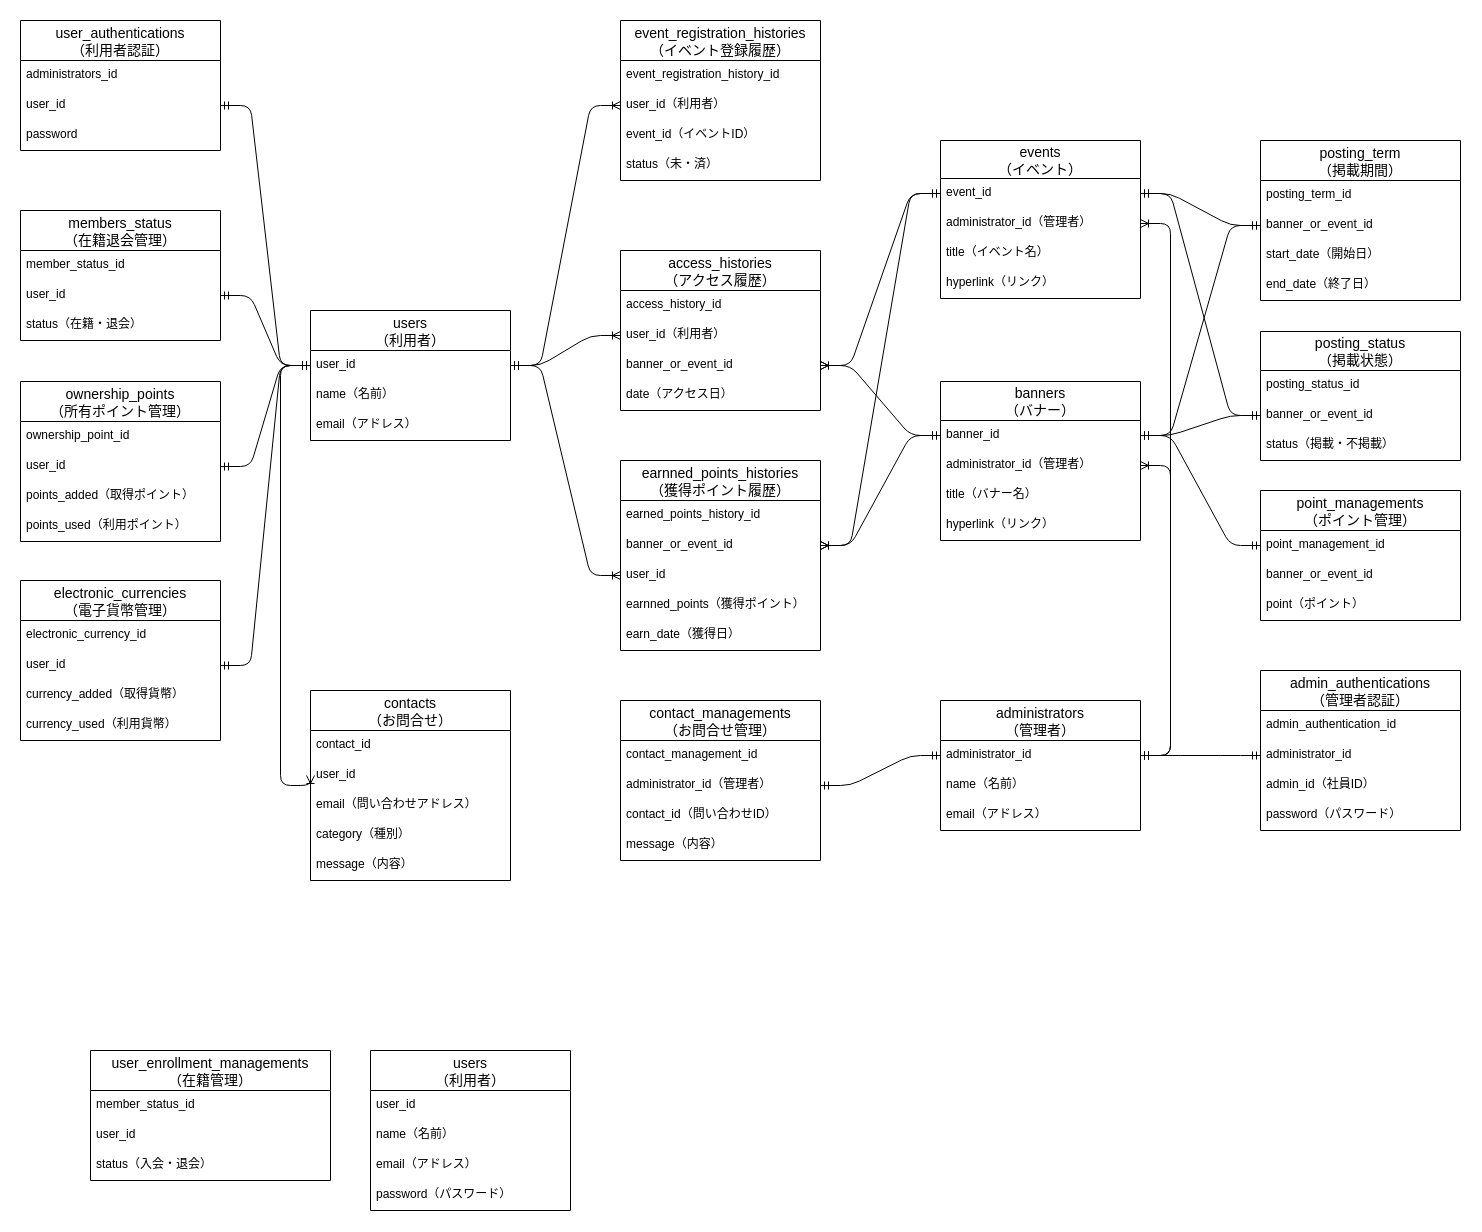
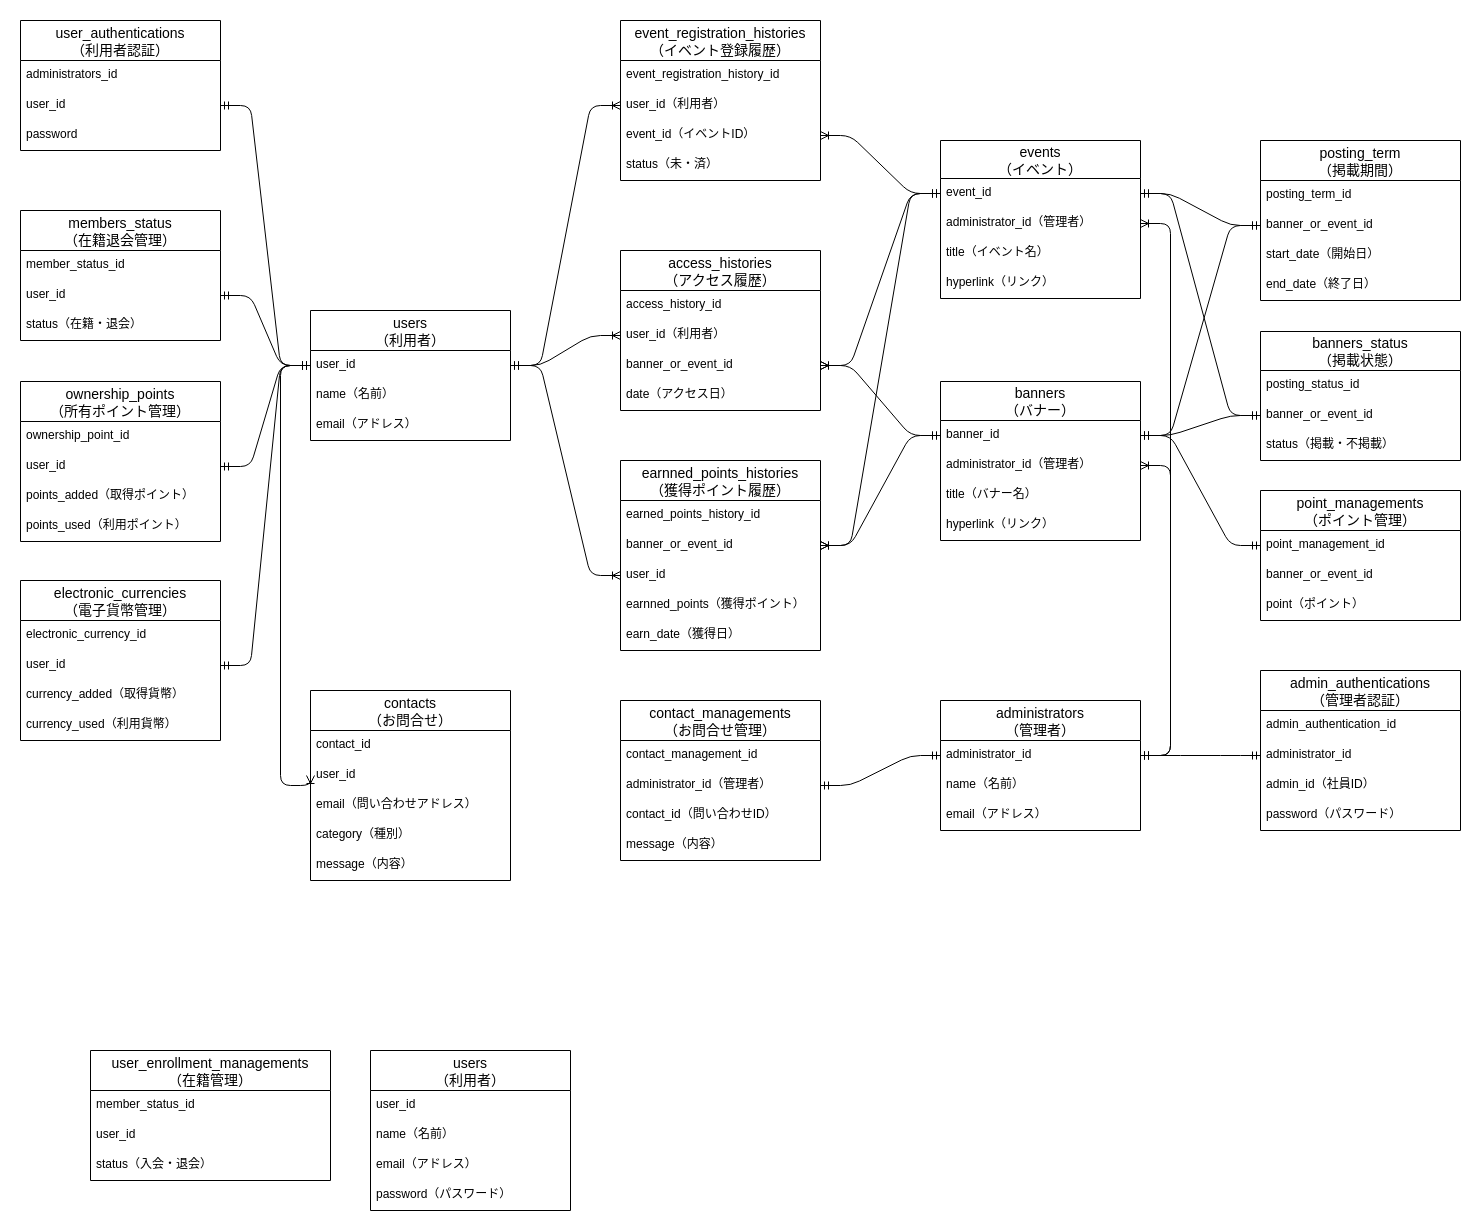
edge "event_id（イベントID）" -- "event_id": added
node "posting_status （掲載状態）": label "posting_status （掲載状態）" -> "banners_status （掲載状態）"
